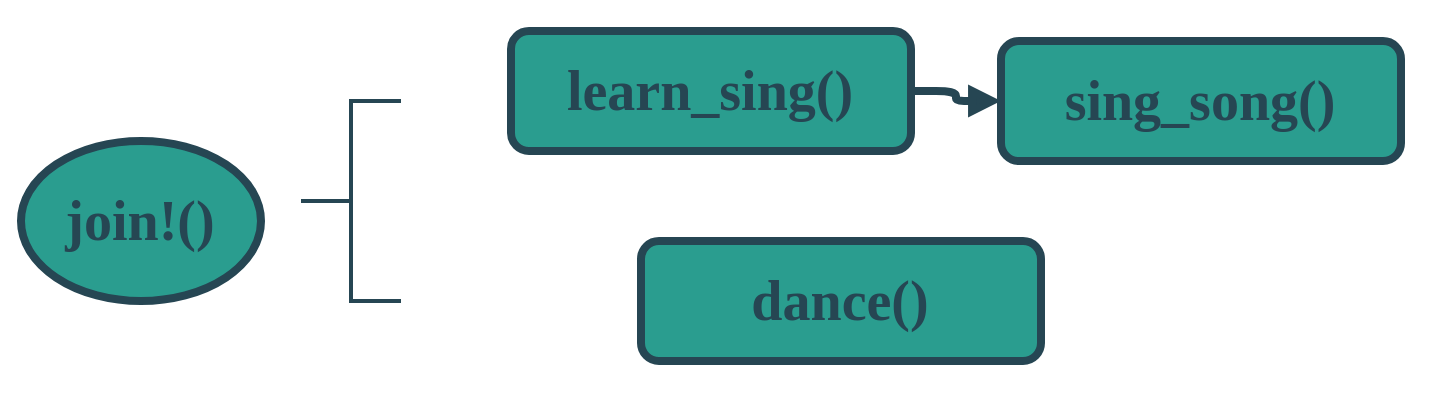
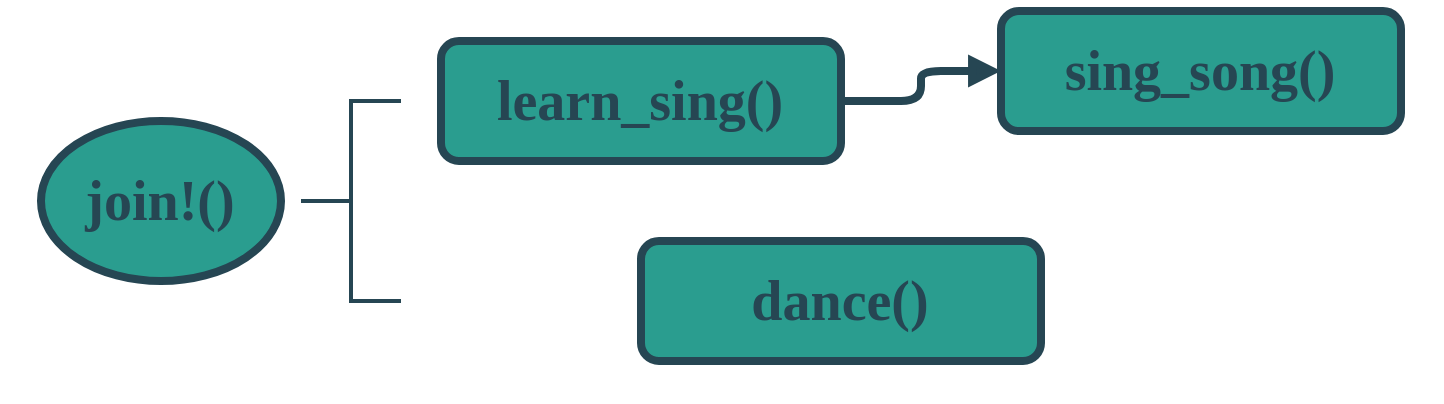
node "learn_sing()": moved (711, 91) -> (641, 101)
node "sing_song()": moved (1201, 101) -> (1201, 71)
node "join!()": moved (141, 221) -> (161, 201)
